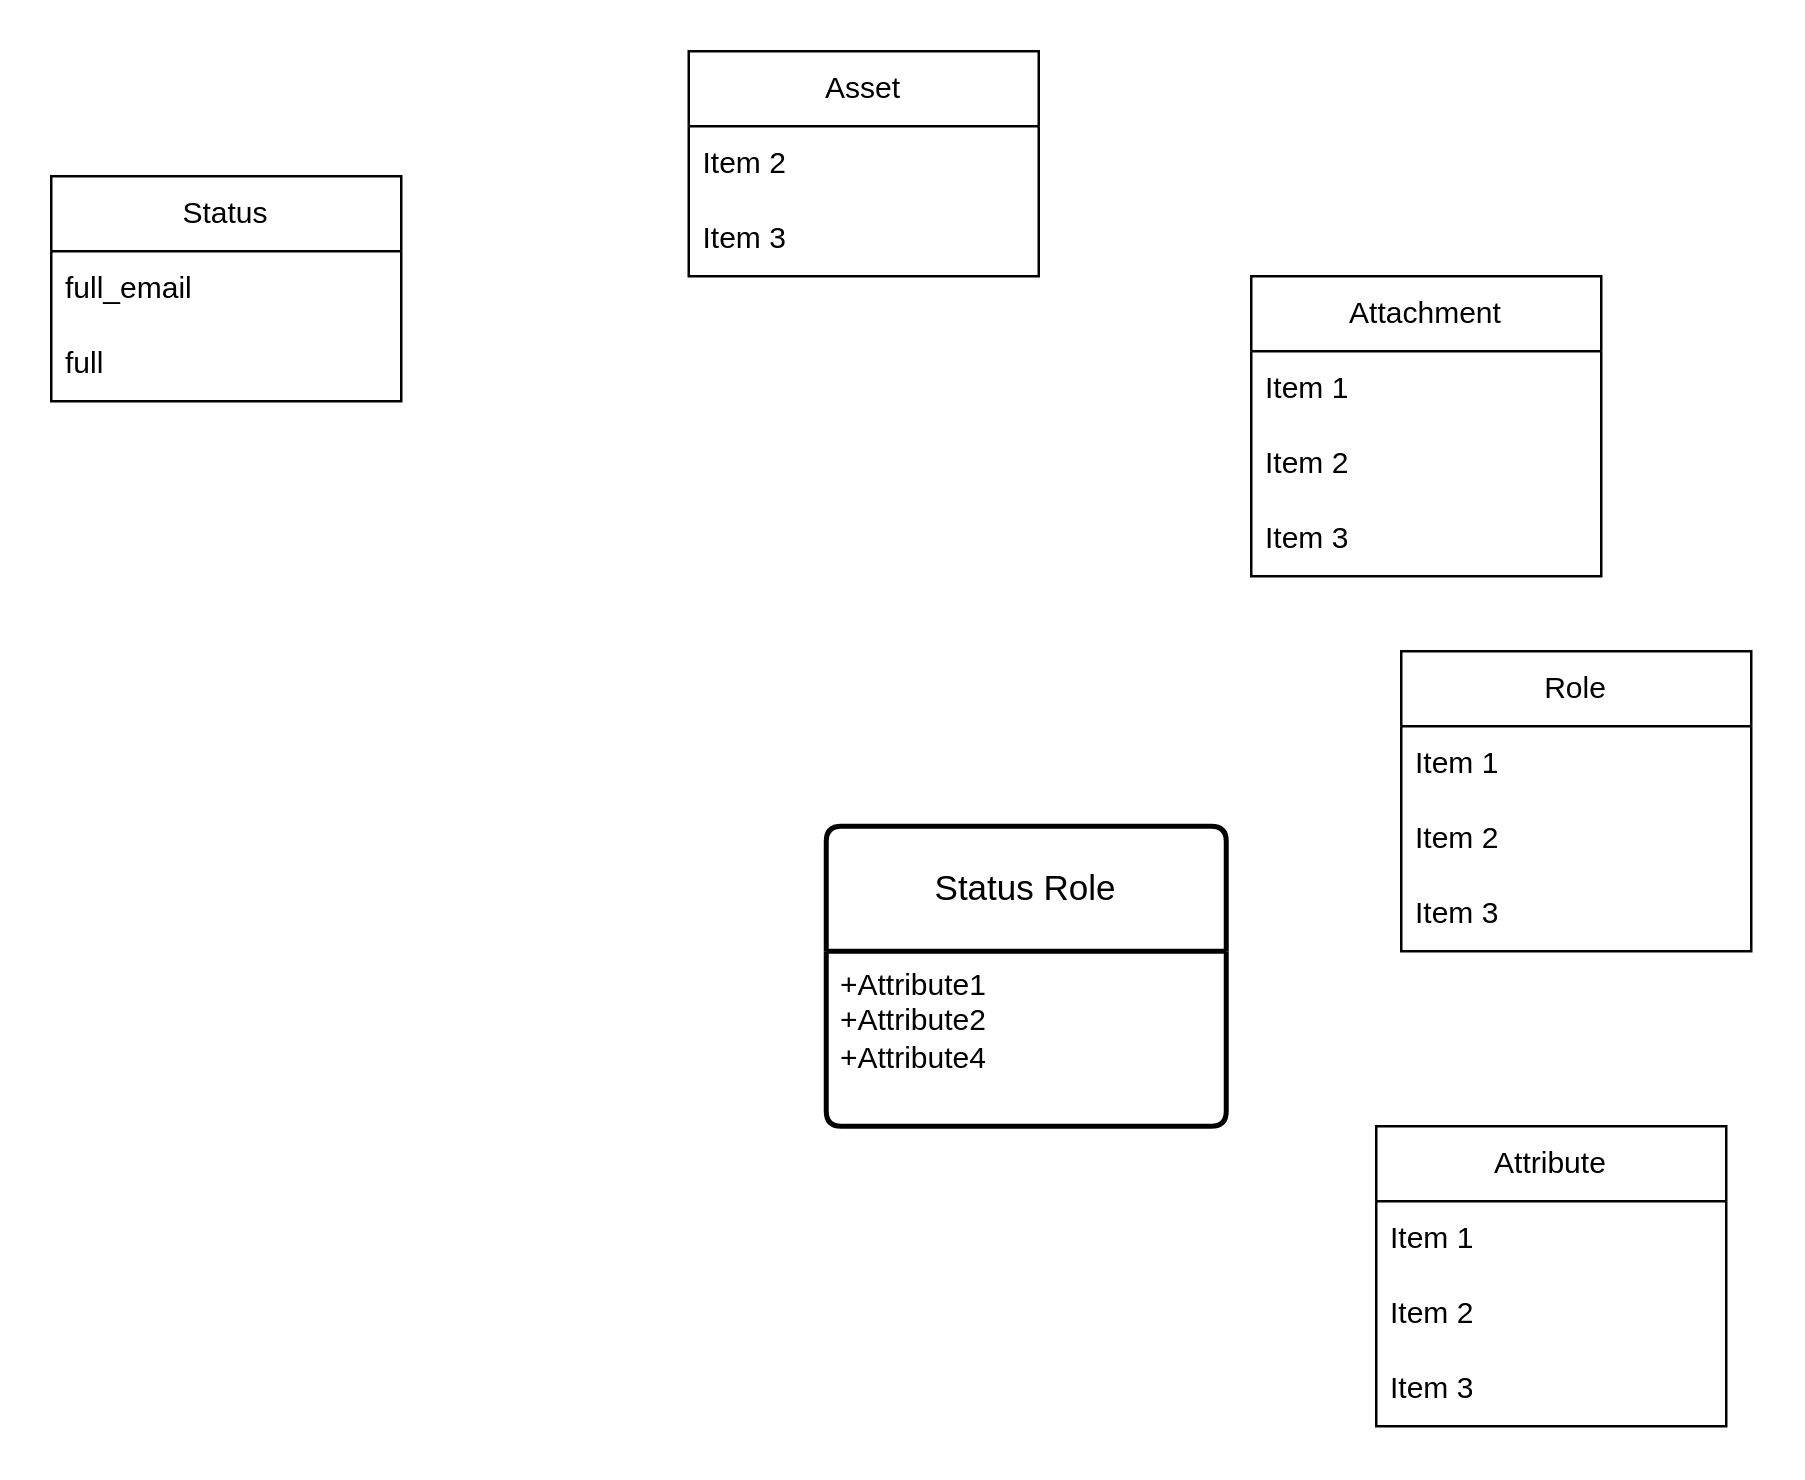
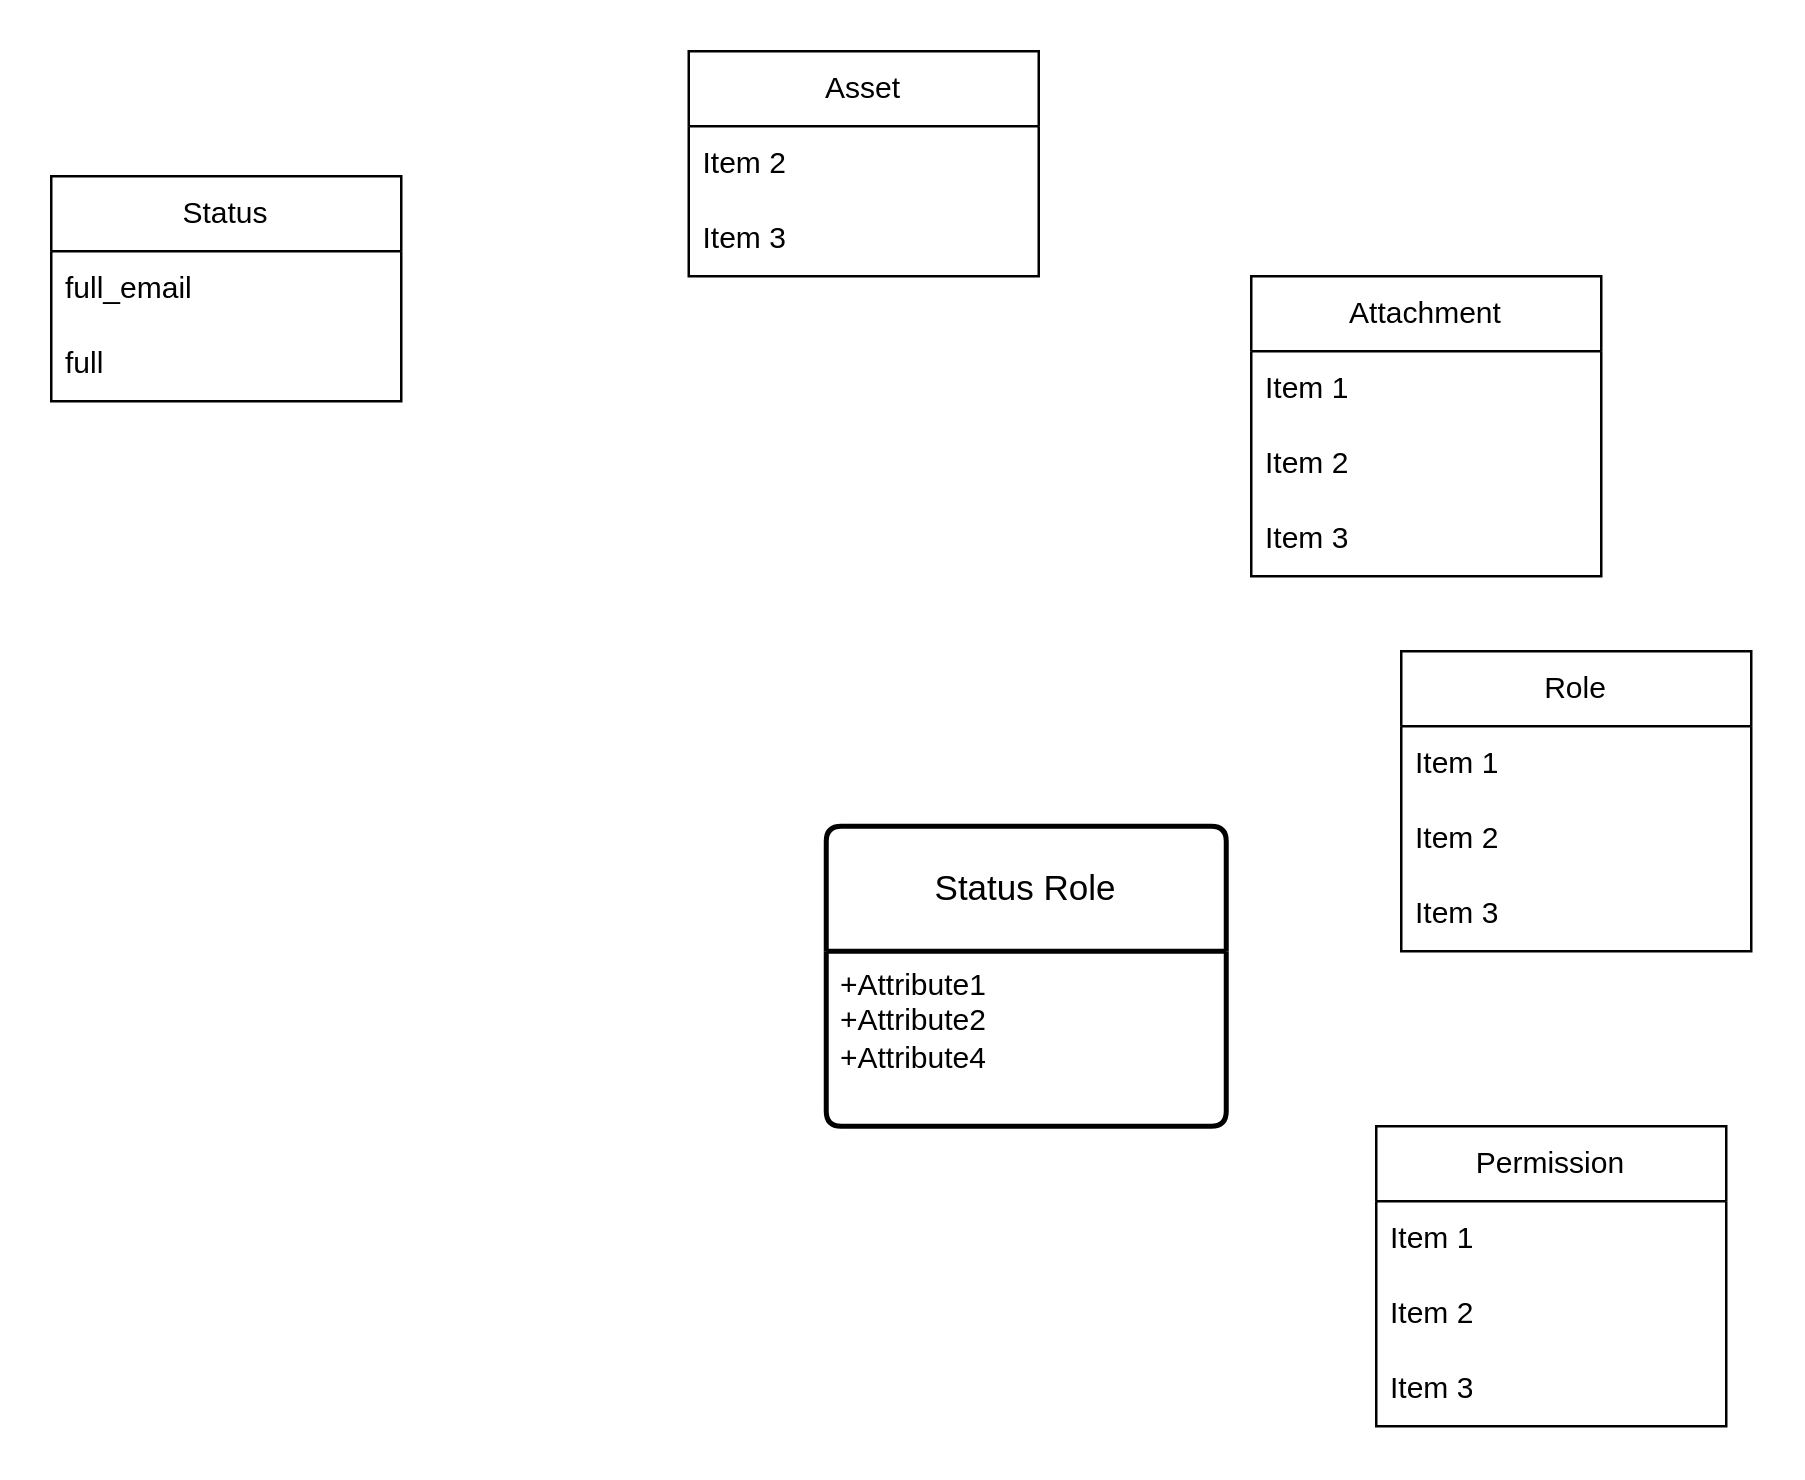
node "Attribute": label "Attribute" -> "Permission"
